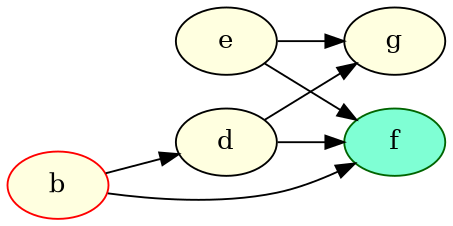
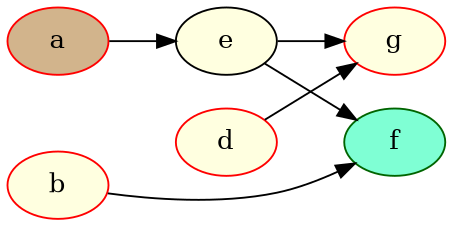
node "a": added
node "g": color black -> red
node "d": color black -> red
edge "d" -> "f": removed
edge "b" -> "d": removed
